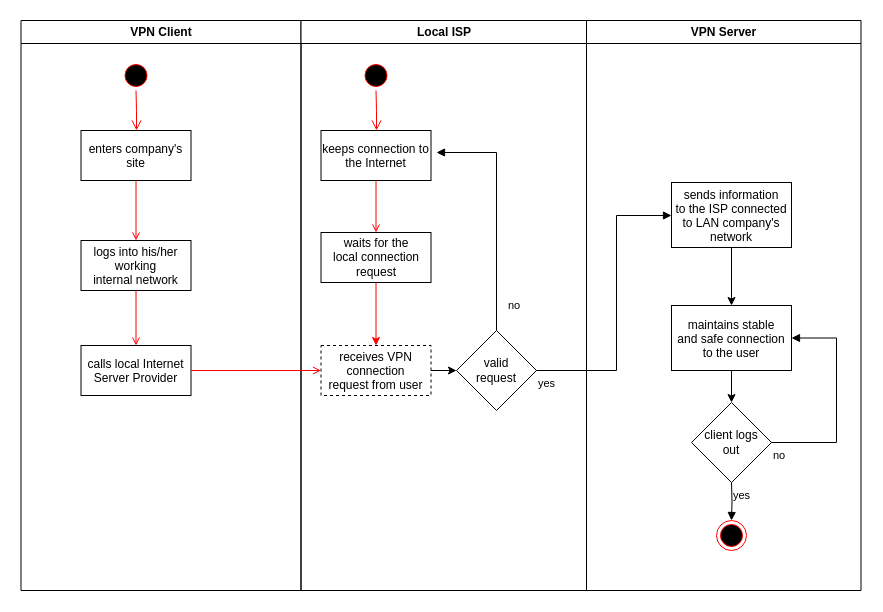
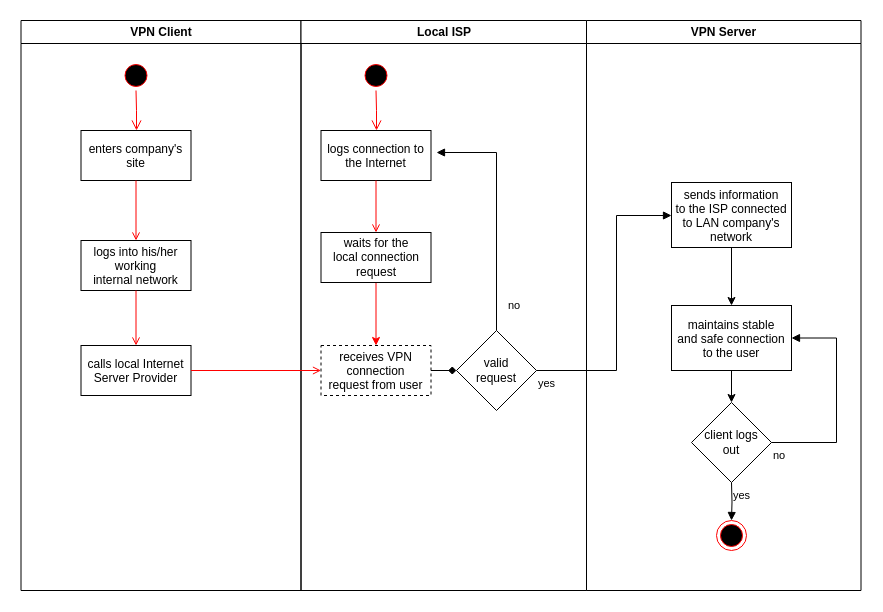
node "keeps connection to the Internet": label "keeps connection to the Internet" -> "logs connection to the Internet"
edge "receives VPN connection request from user" -> "valid request": arrowhead classic -> diamond
